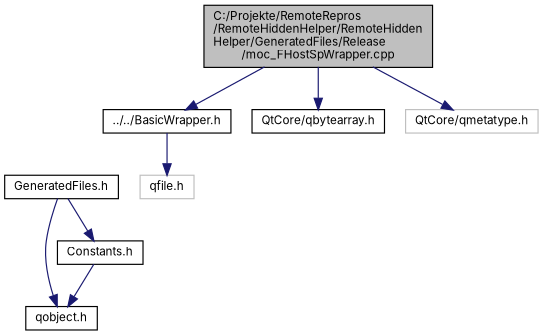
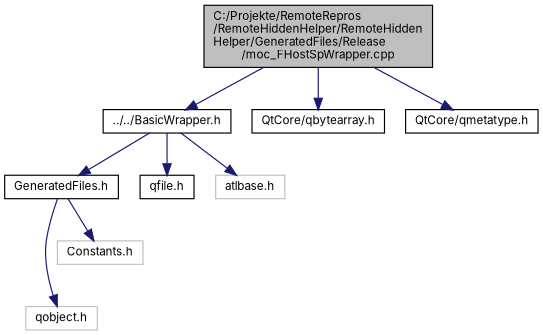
node "QtCore/qmetatype.h": color grey75 -> black
edge "../../BasicWrapper.h" -> "GeneratedFiles.h": added
node "qfile.h": color grey75 -> black
node "atlbase.h": added
node "Constants.h": color black -> grey75
edge "Constants.h" -> "qobject.h": removed
node "qobject.h": color black -> grey75
